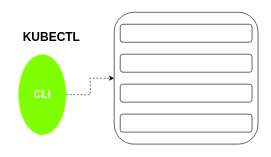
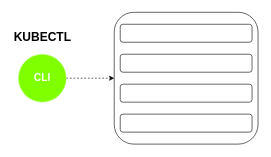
node "KUBECTL": moved (51, 36) -> (42, 36)
node "CLI": size 48x81 -> 48x48
